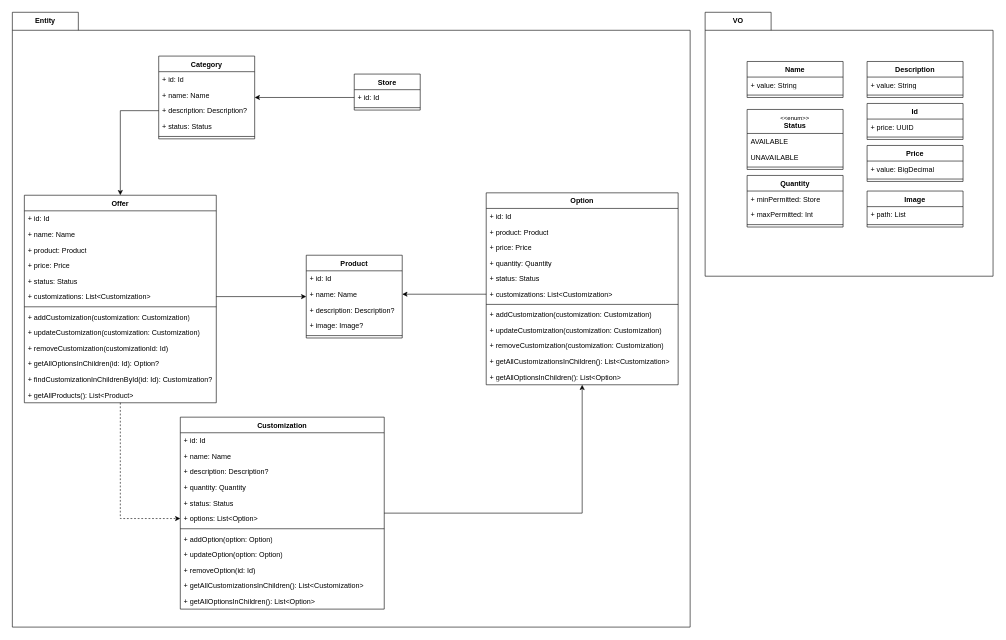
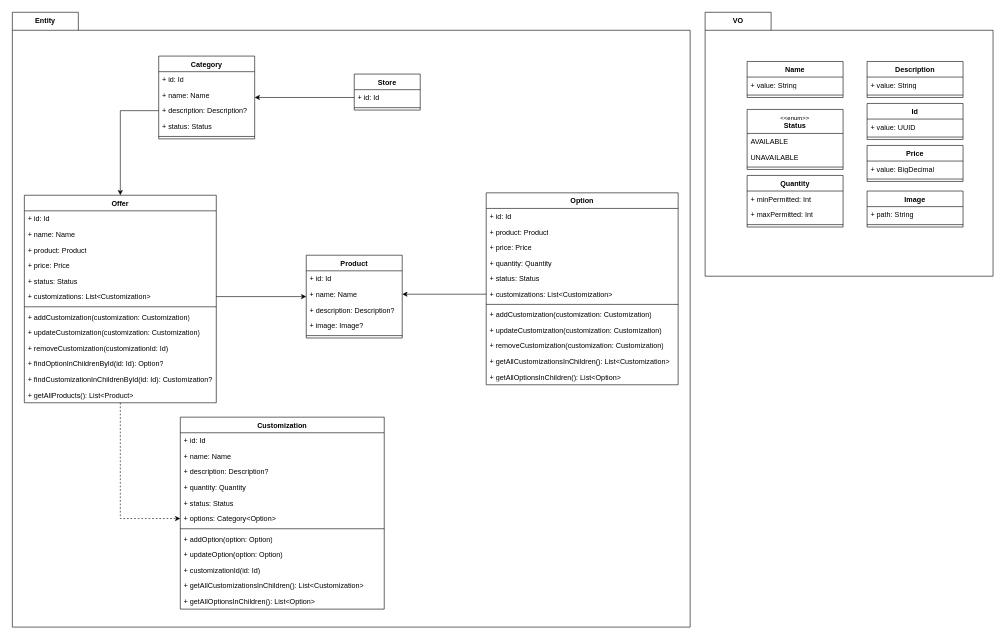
node "+ price: UUID": label "+ price: UUID" -> "+ value: UUID"
node "+ minPermitted: Store": label "+ minPermitted: Store" -> "+ minPermitted: Int"
node "+ path: List": label "+ path: List" -> "+ path: String"
node "+ getAllOptionsInChildren(id: Id): Option?": label "+ getAllOptionsInChildren(id: Id): Option?" -> "+ findOptionInChildrenById(id: Id): Option?"
edge "Customization" -> "Option": removed
node "+ options: List<Option>": label "+ options: List<Option>" -> "+ options: Category<Option>"
node "+ removeOption(id: Id)": label "+ removeOption(id: Id)" -> "+ customizationId(id: Id)"
